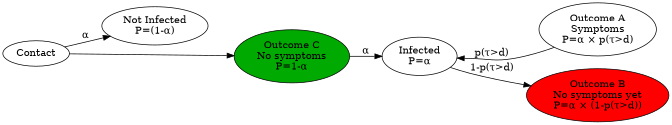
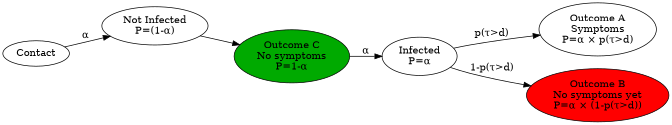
edge "Contact" -> "Outcome C No symptoms P=1-α": now "Not Infected P=(1-α)" -> "Outcome C No symptoms P=1-α"
edge "Outcome A Symptoms P=α × p(τ>d)" -> "Infected P=α": reversed
